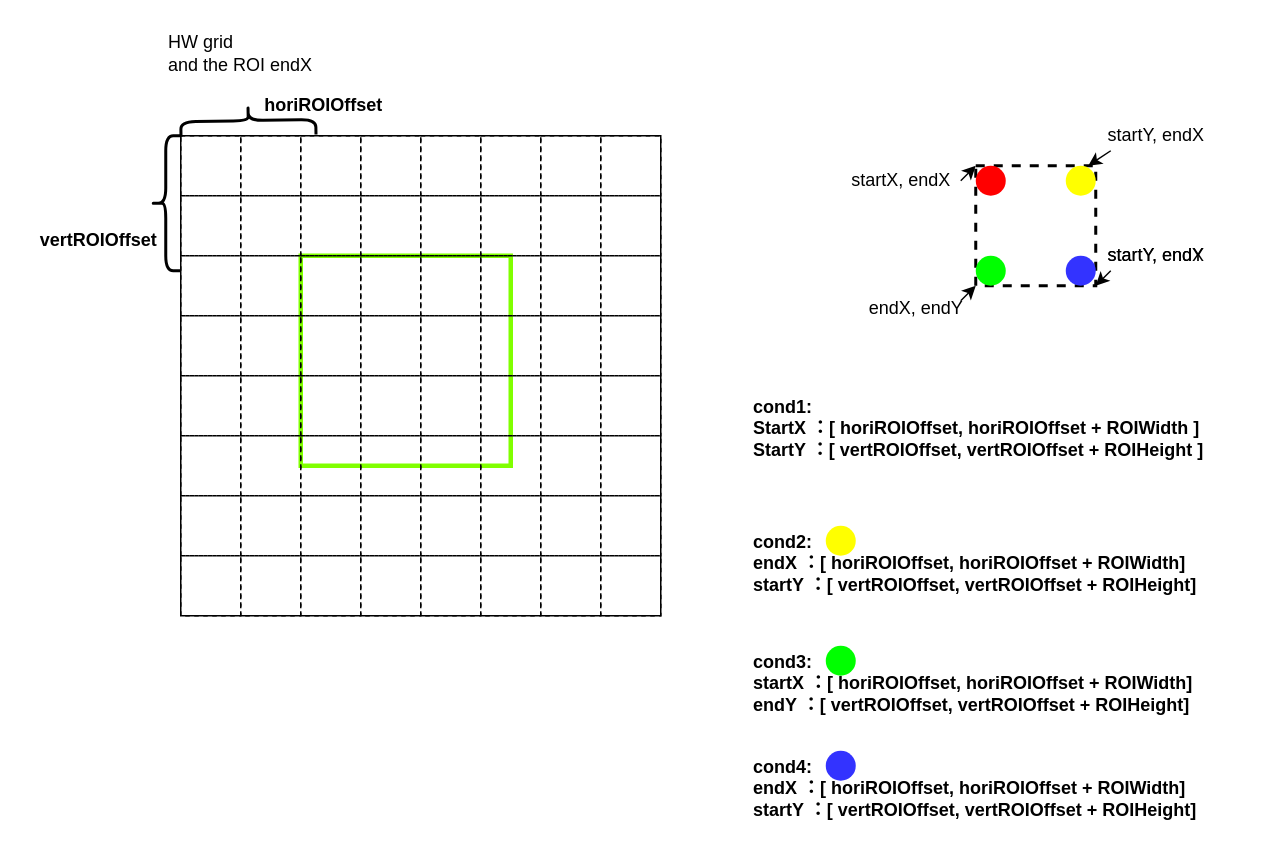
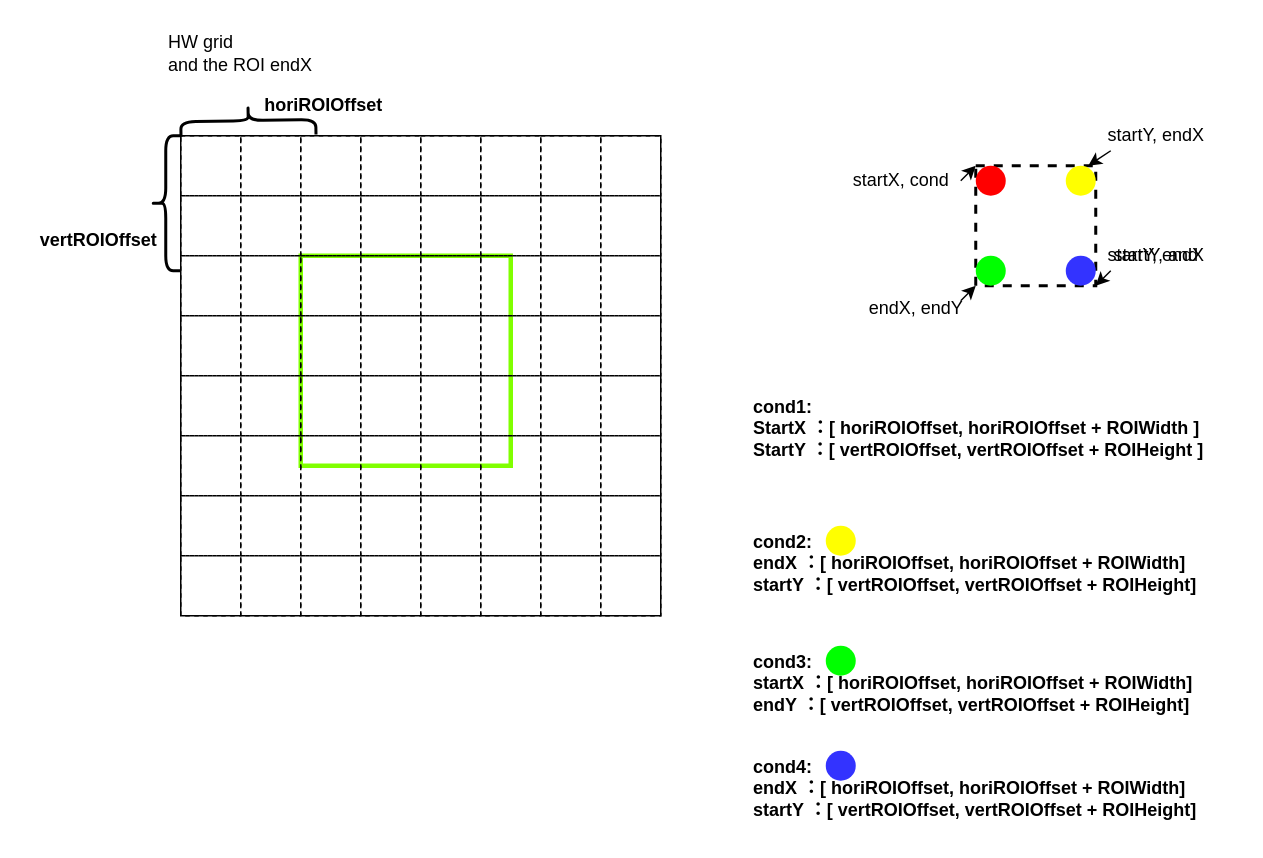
node "startX, endX": label "startX, endX" -> "startX, cond"
node "startY, endY": label "startY, endY" -> "startY, and"
